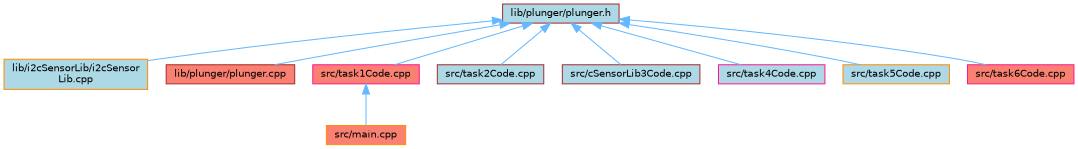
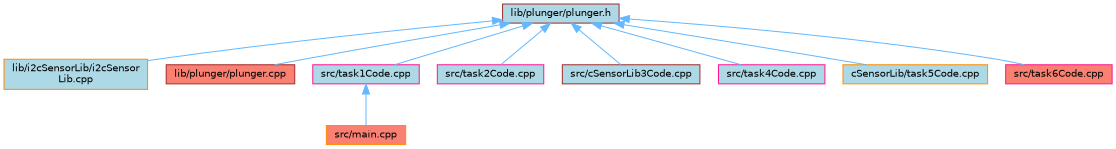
node "src/task1Code.cpp": fillcolor salmon -> lightblue
node "src/task2Code.cpp": color brown -> deeppink
node "src/task5Code.cpp": label "src/task5Code.cpp" -> "cSensorLib/task5Code.cpp"
